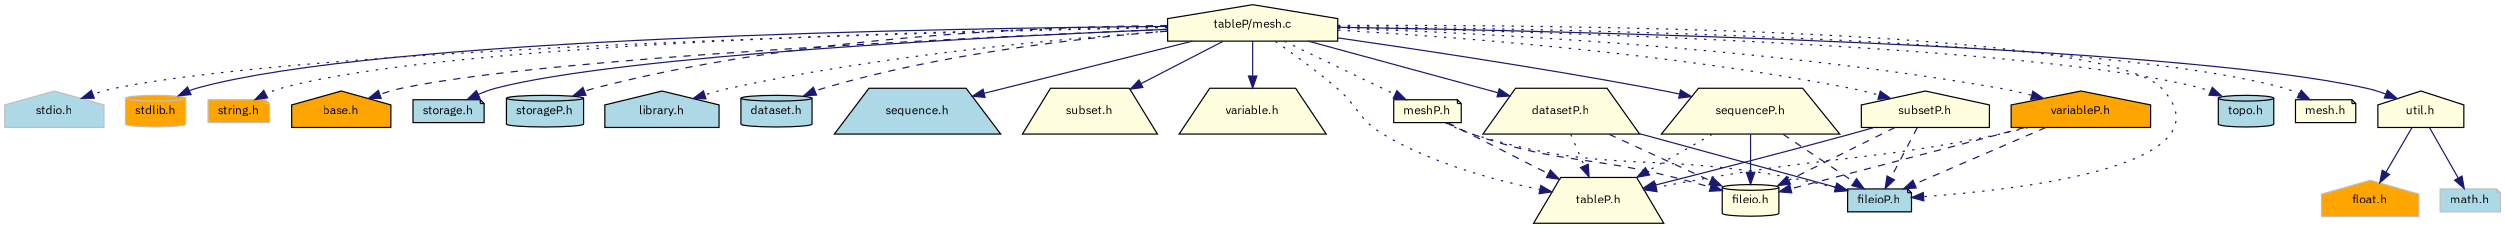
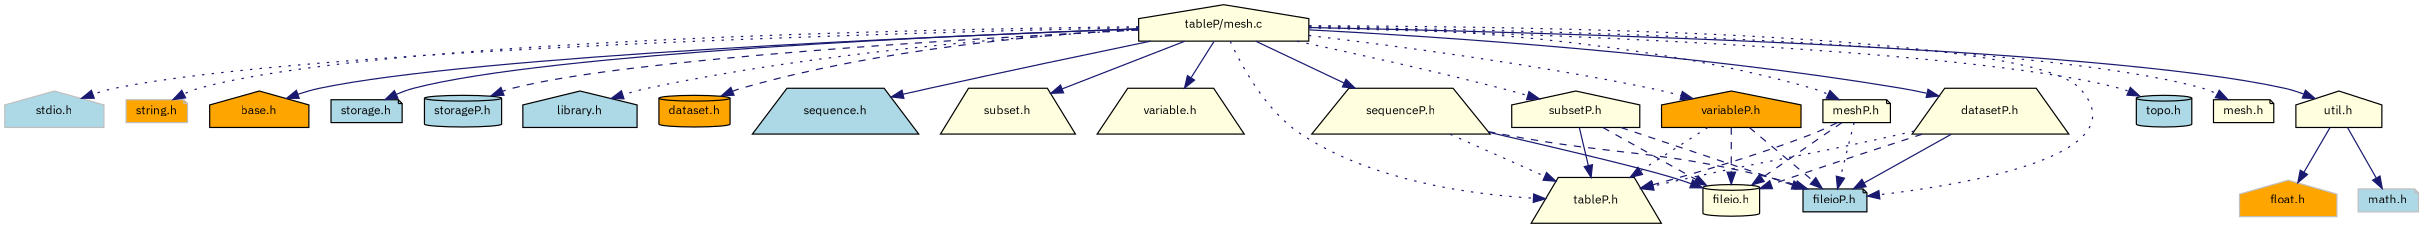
edge "tableP/mesh.c" -> "base.h": style dashed -> solid
node "stdlib.h": removed
node "dataset.h": fillcolor lightblue -> orange
